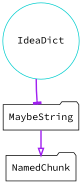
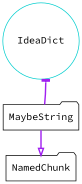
edge "IdeaDict" -> "MaybeString": reversed
